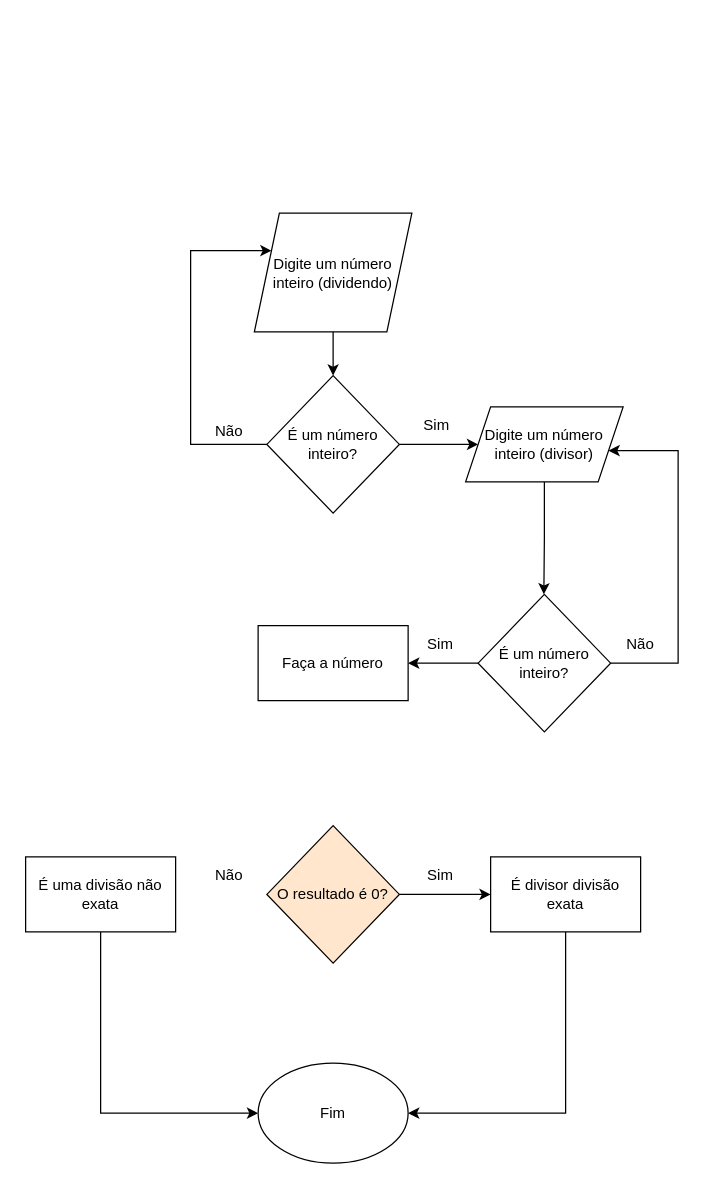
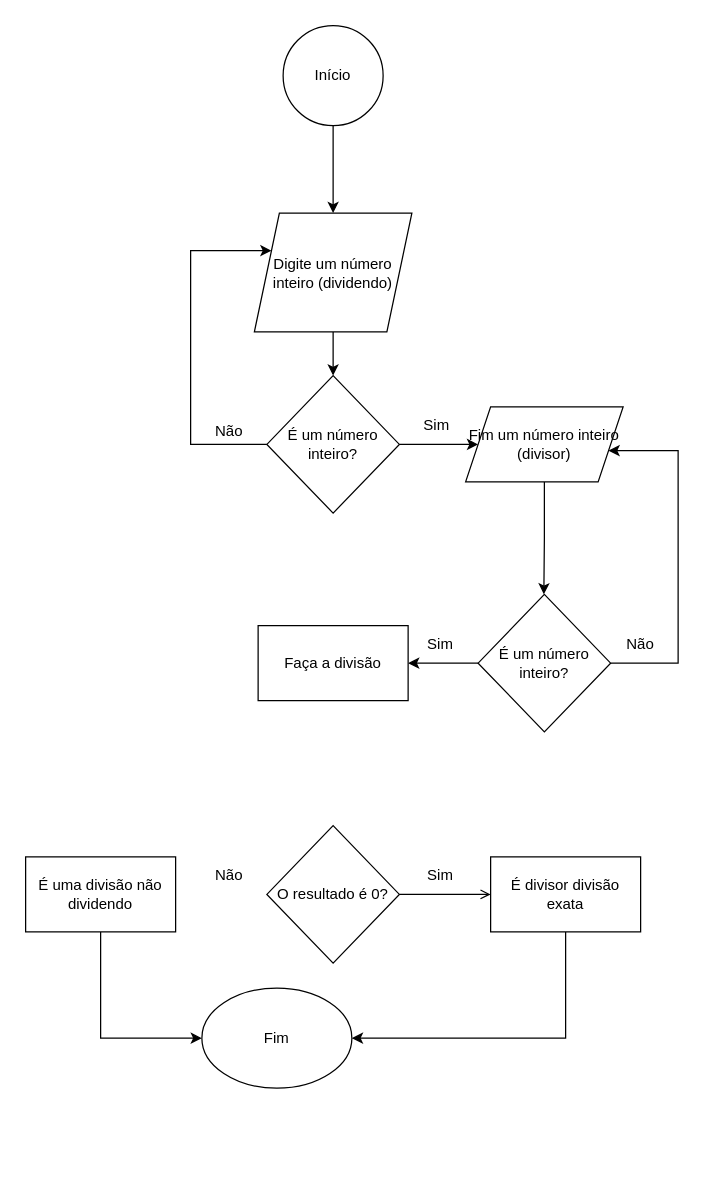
node "Início": added
edge "Início" -> "Digite um número inteiro (dividendo)": added
node "Digite um número inteiro (divisor)": label "Digite um número inteiro (divisor)" -> "Fim um número inteiro (divisor)"
node "Faça a número": label "Faça a número" -> "Faça a divisão"
node "É uma divisão não exata": label "É uma divisão não exata" -> "É uma divisão não dividendo"
node "O resultado é 0?": fillcolor #ffe6cc -> #ffffff
edge "O resultado é 0?" -> "É divisor divisão exata": arrowhead classic -> open
node "Fim": moved (333, 1113) -> (277, 1038)
